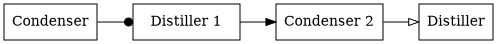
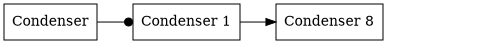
node "Distiller 1": label "Distiller 1" -> "Condenser 1"
node "Condenser 2": label "Condenser 2" -> "Condenser 8"
node "Distiller": removed
